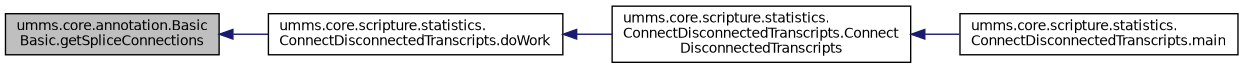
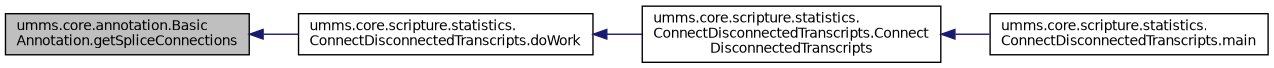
node "umms.core.annotation.Basic Basic.getSpliceConnections": label "umms.core.annotation.Basic Basic.getSpliceConnections" -> "umms.core.annotation.Basic Annotation.getSpliceConnections"
